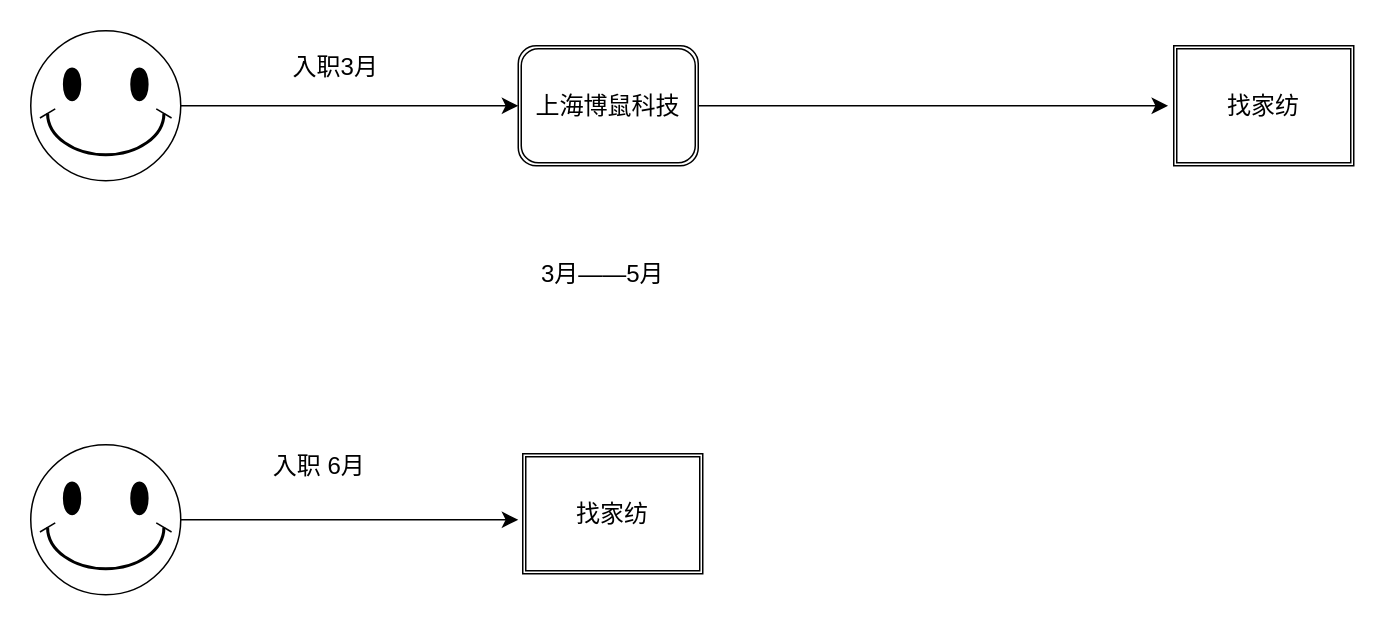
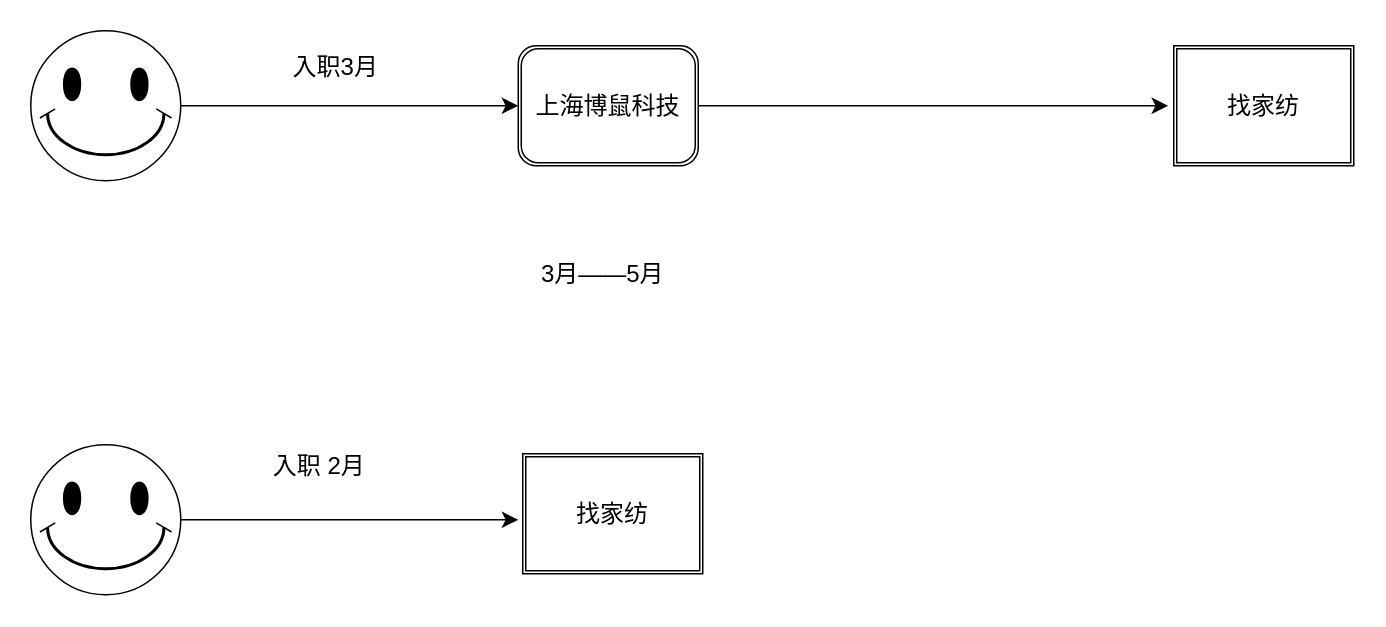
node "入职 6月": label "入职 6月" -> "入职 2月"
